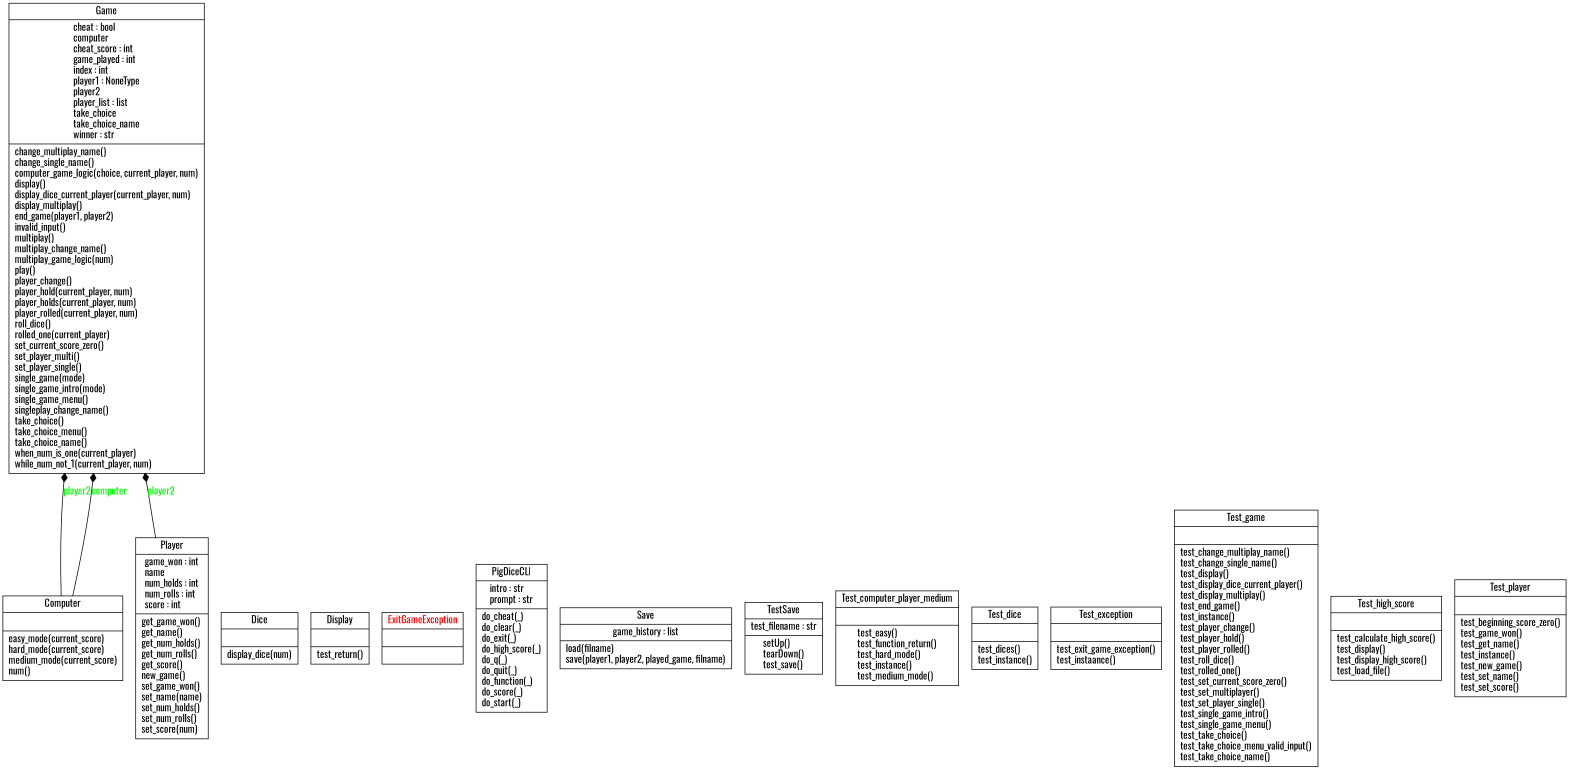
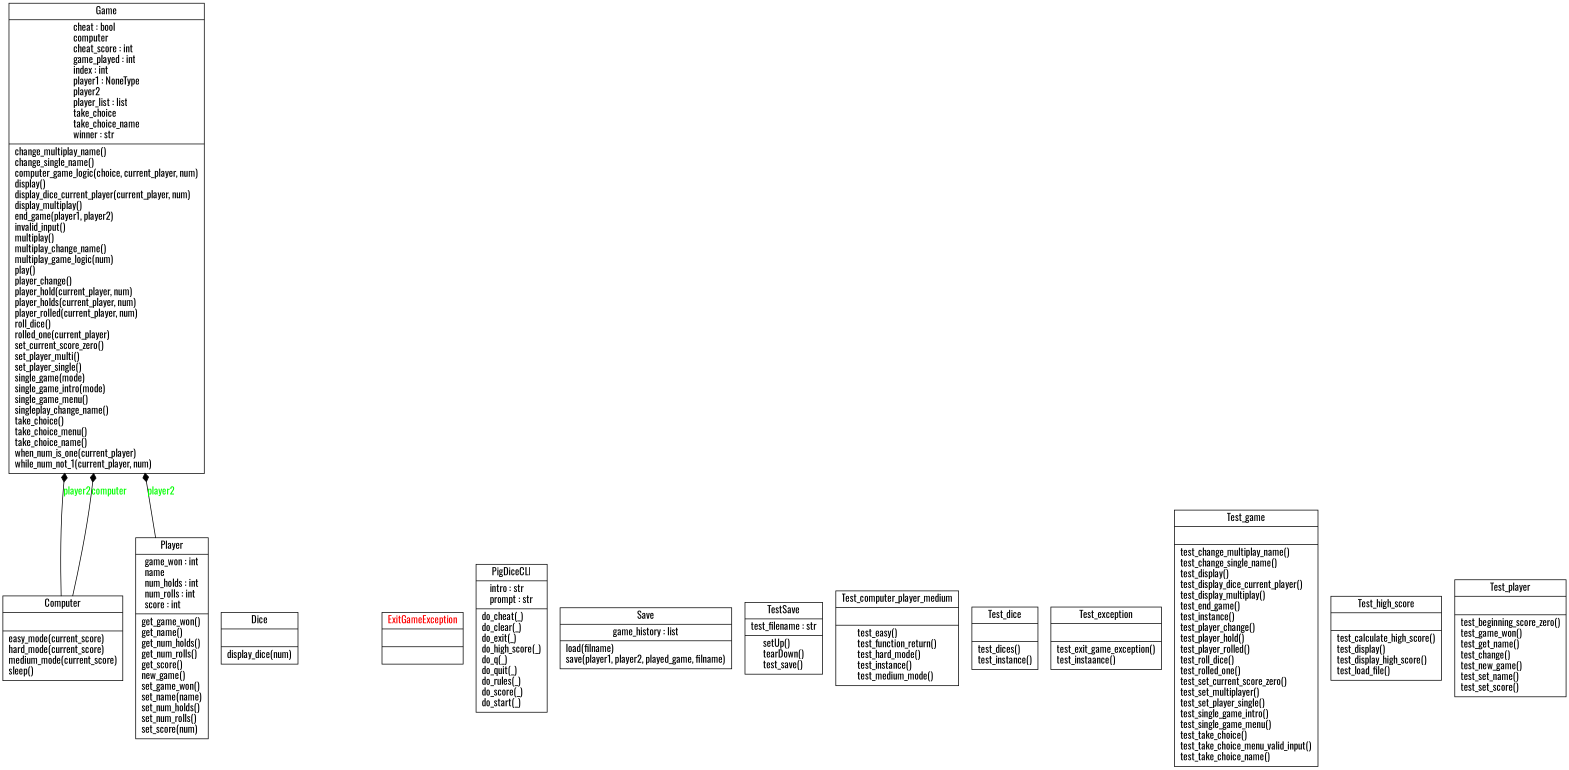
node "Display": removed
node "Test_player": text "test_instance()" -> "test_change()"
node "Computer": text "num()" -> "sleep()"
node "PigDiceCLI": text "do_function(_)" -> "do_rules(_)"
